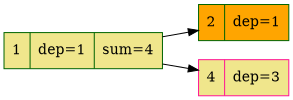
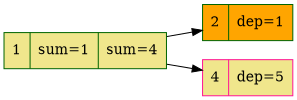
node "1": text "dep=1" -> "sum=1"
node "4": text "dep=3" -> "dep=5"
